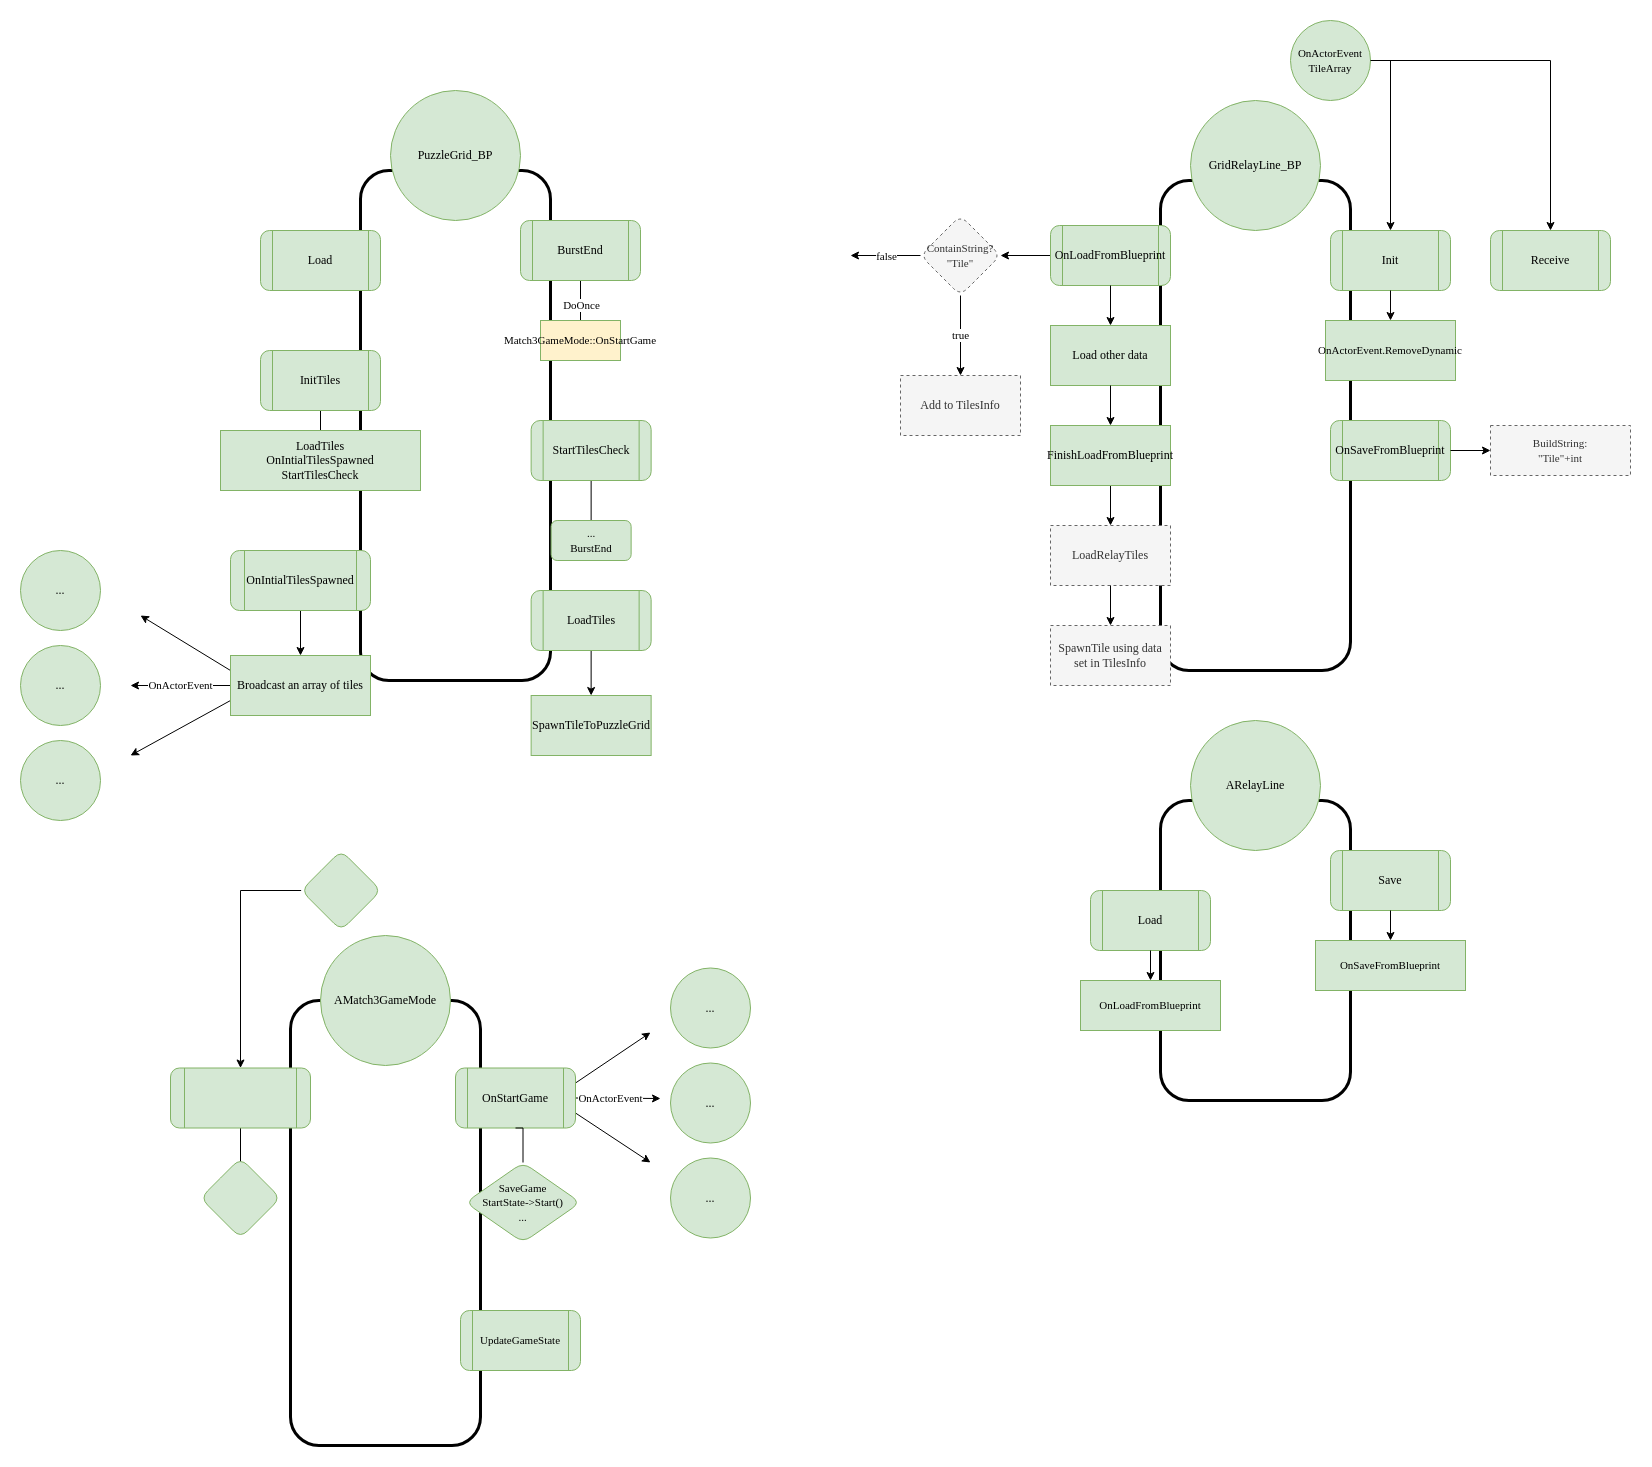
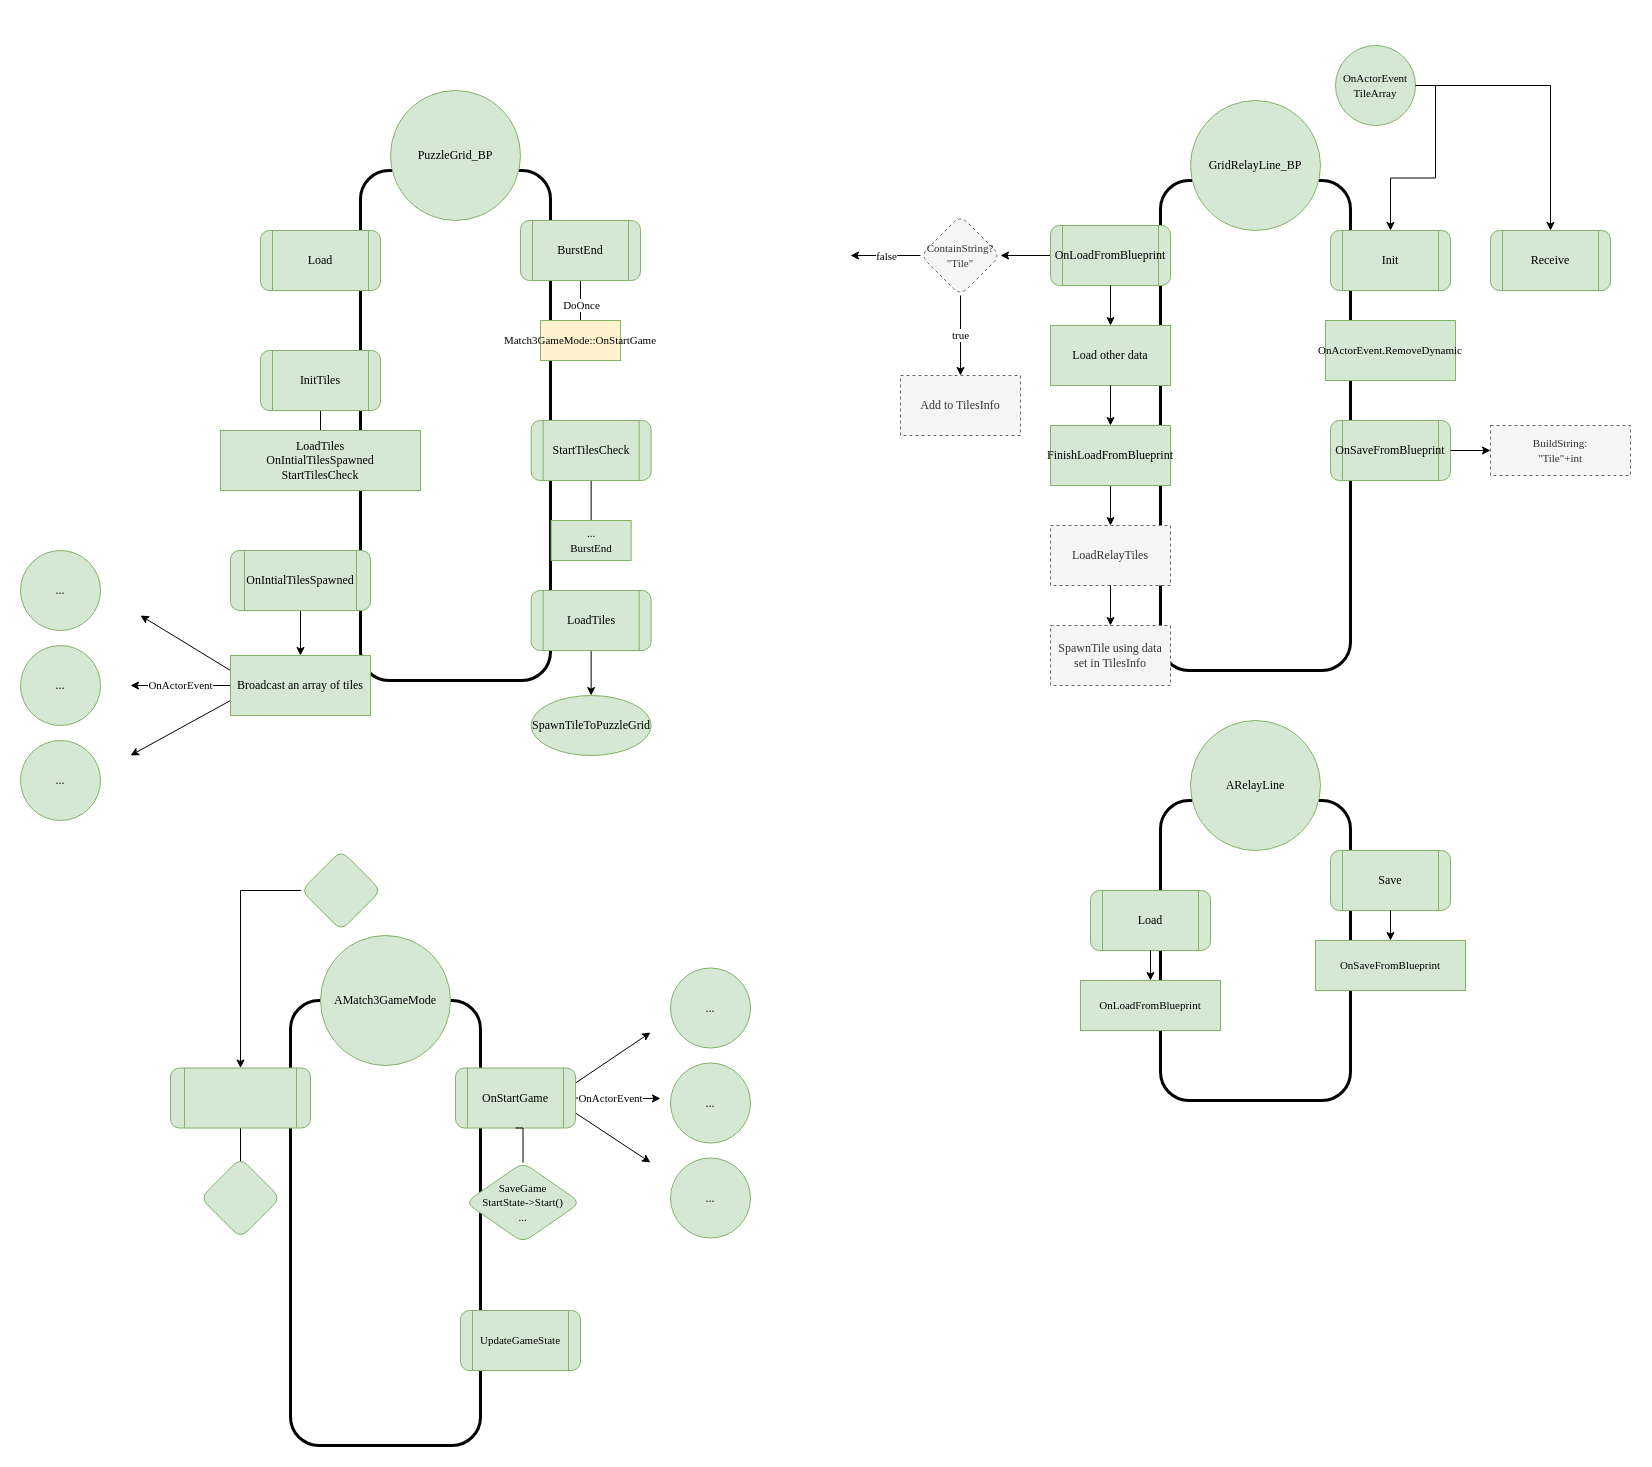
node "OnActorEvent TileArray": moved (1331, 61) -> (1376, 86)
edge "Init" -> "OnActorEvent.RemoveDynamic": removed
node "... BurstEnd": shape rounded rectangle -> rectangle
node "SpawnTileToPuzzleGrid": shape rectangle -> ellipse
